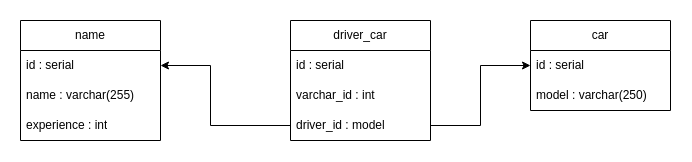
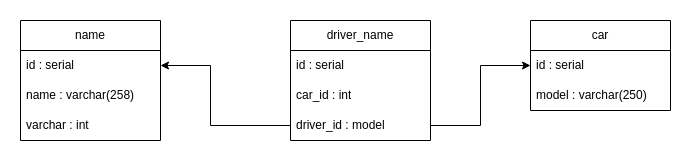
node "driver_car": label "driver_car" -> "driver_name"
node "name : varchar(255)": label "name : varchar(255)" -> "name : varchar(258)"
node "varchar_id : int": label "varchar_id : int" -> "car_id : int"
node "experience : int": label "experience : int" -> "varchar : int"
